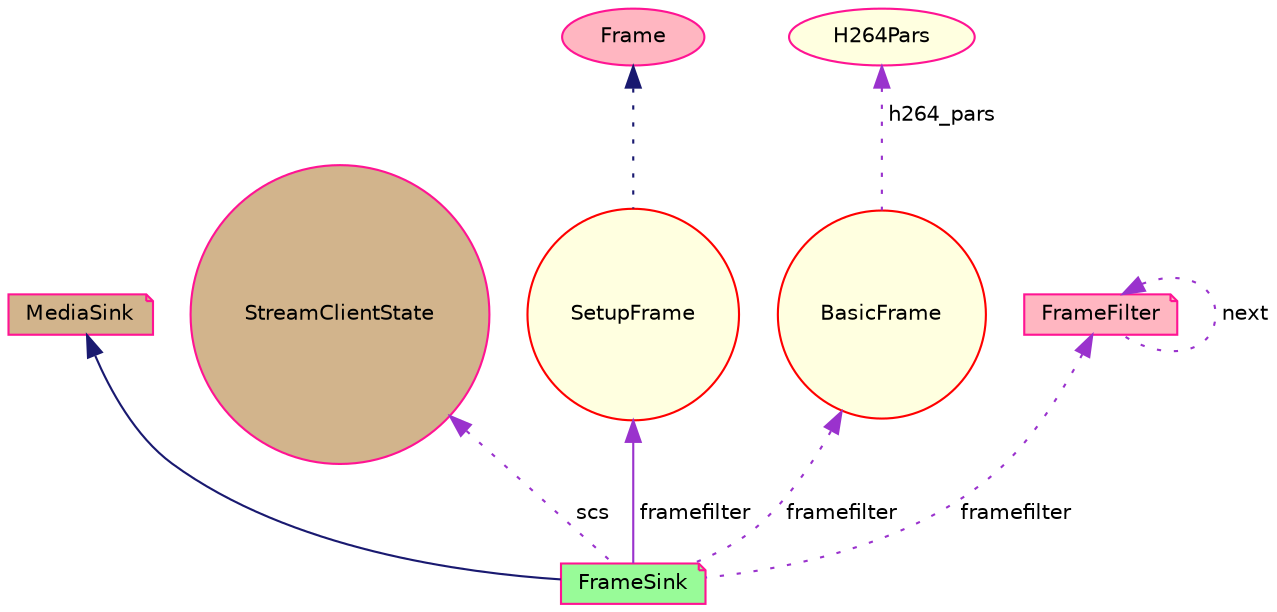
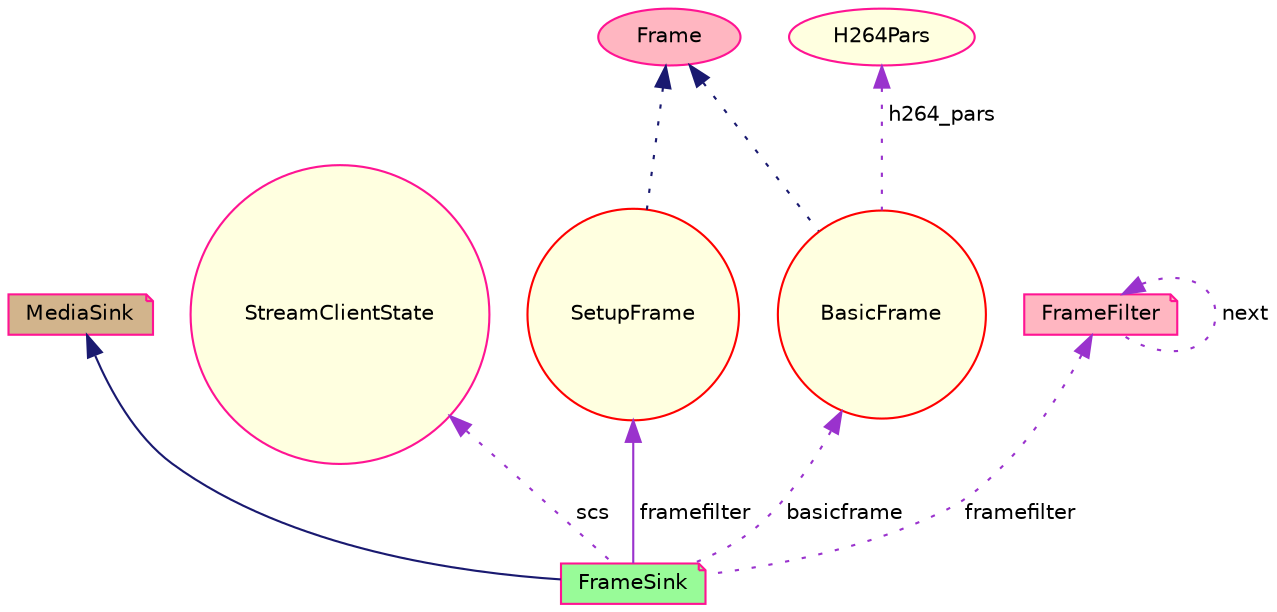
edge "BasicFrame" -> "Frame": added
node "StreamClientState": fillcolor tan -> lightyellow
edge "FrameSink" -> "BasicFrame": label " framefilter" -> " basicframe"
